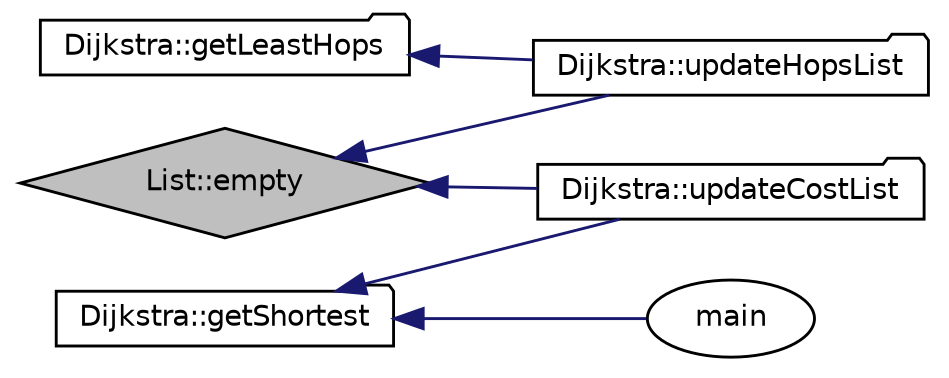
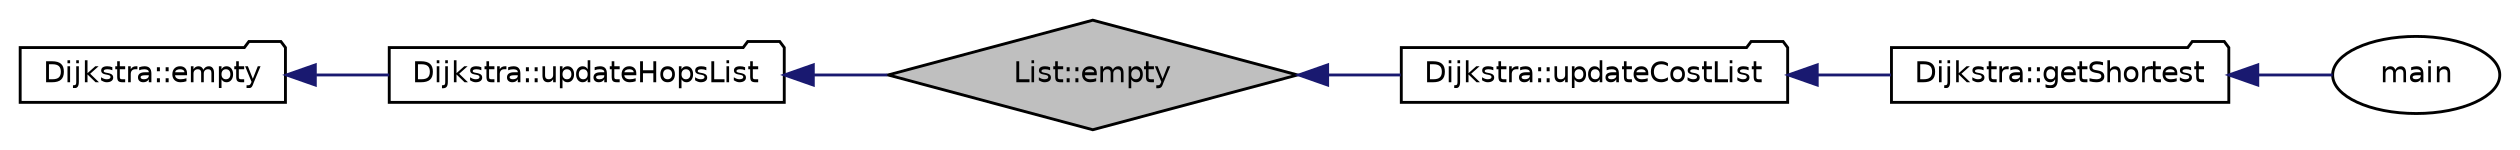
node "Dijkstra::getLeastHops": label "Dijkstra::getLeastHops" -> "Dijkstra::empty"
edge "Dijkstra::updateHopsList" -> "List::empty": reversed
edge "Dijkstra::updateCostList" -> "Dijkstra::getShortest": reversed
